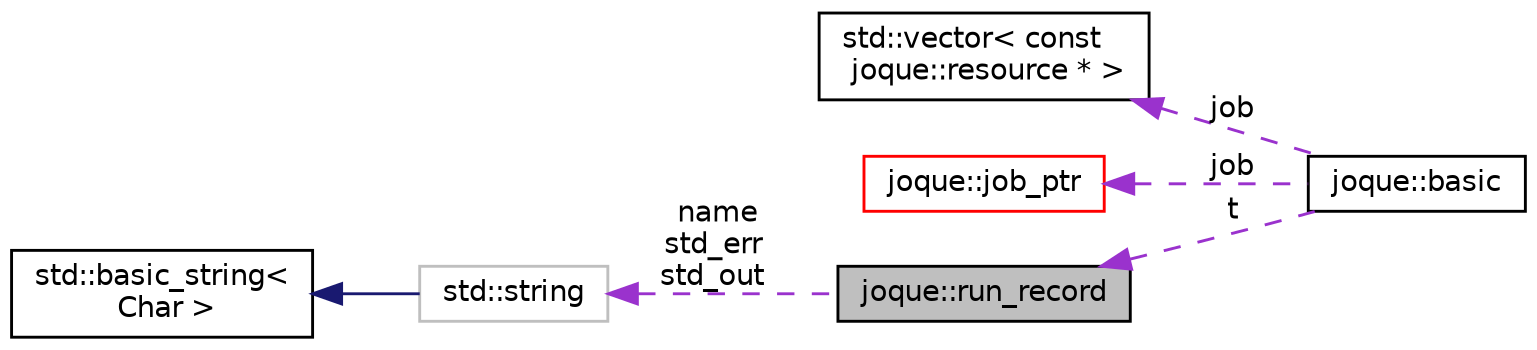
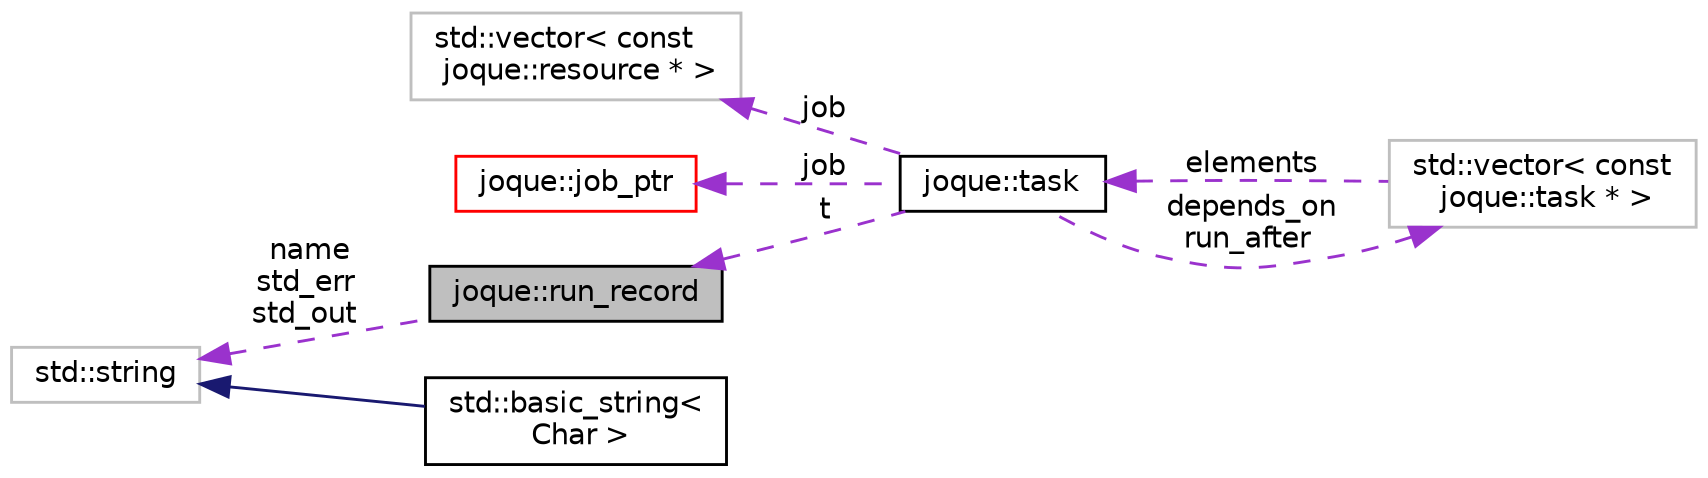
node "std::vector< const joque::resource * >": color black -> grey75
node "joque::basic": label "joque::basic" -> "joque::task"
node "std::vector< const joque::task * >": added
edge "std::string" -> "std::basic_string< Char >": reversed
